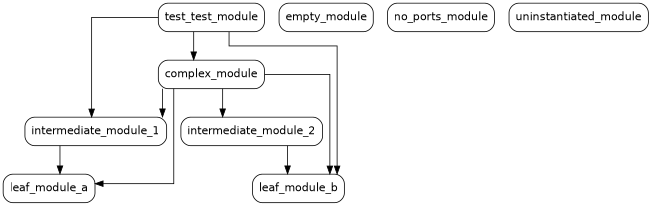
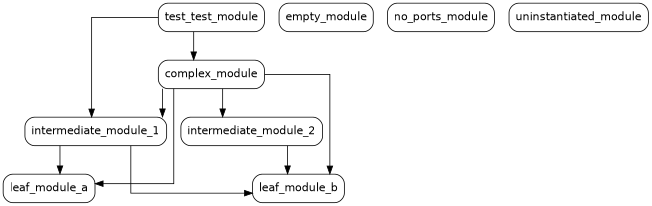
edge "test_test_module" -> "leaf_module_b": now "intermediate_module_1" -> "leaf_module_b"
